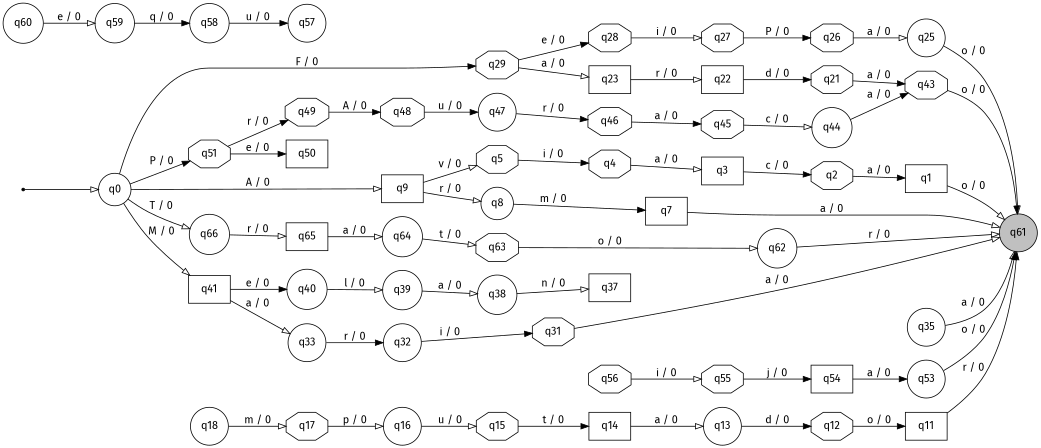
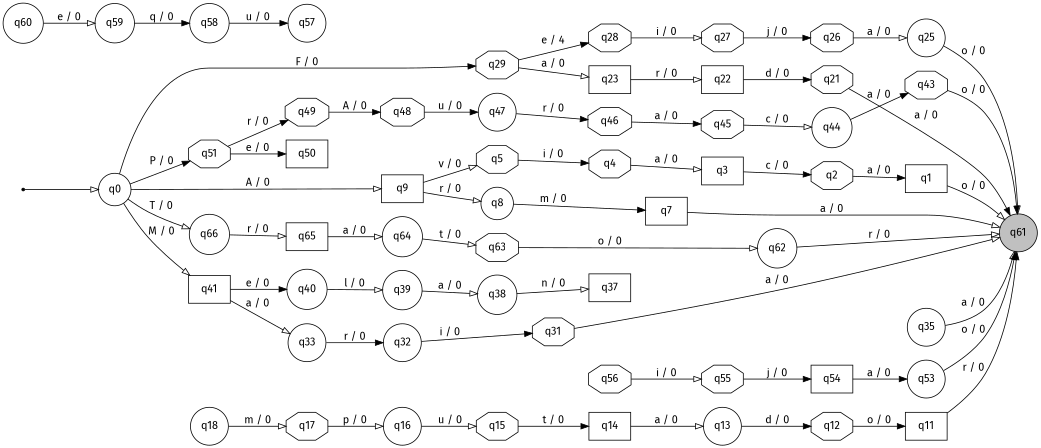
edge "q27" -> "q26": label "P / 0" -> "j / 0"
edge "q29" -> "q28": label "e / 0" -> "e / 4"
edge "q21" -> "q43": now "q21" -> "q61"
